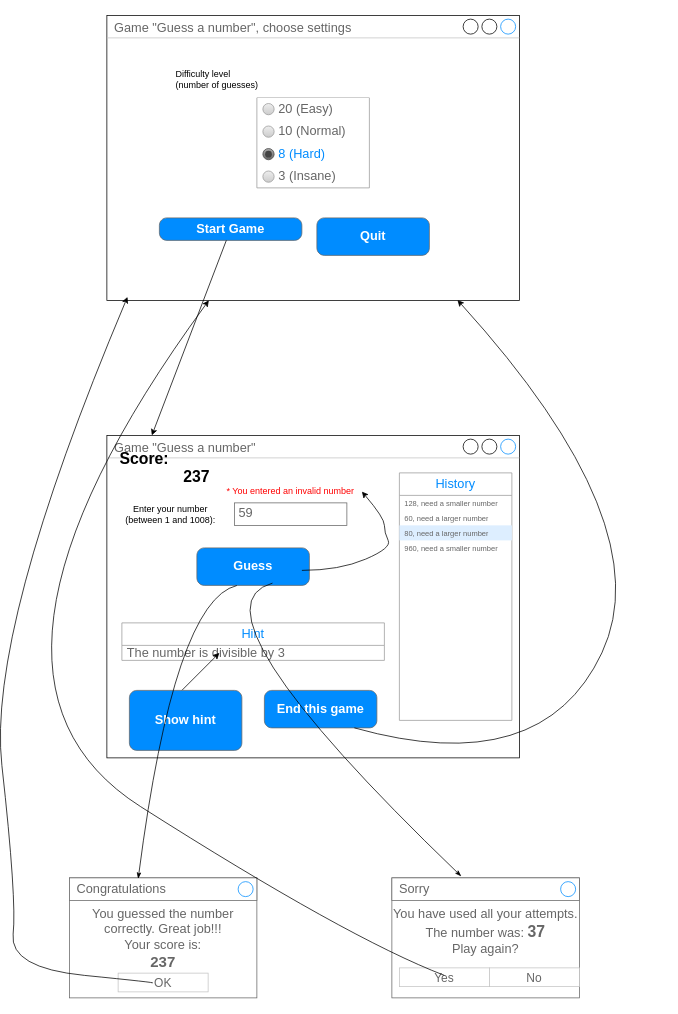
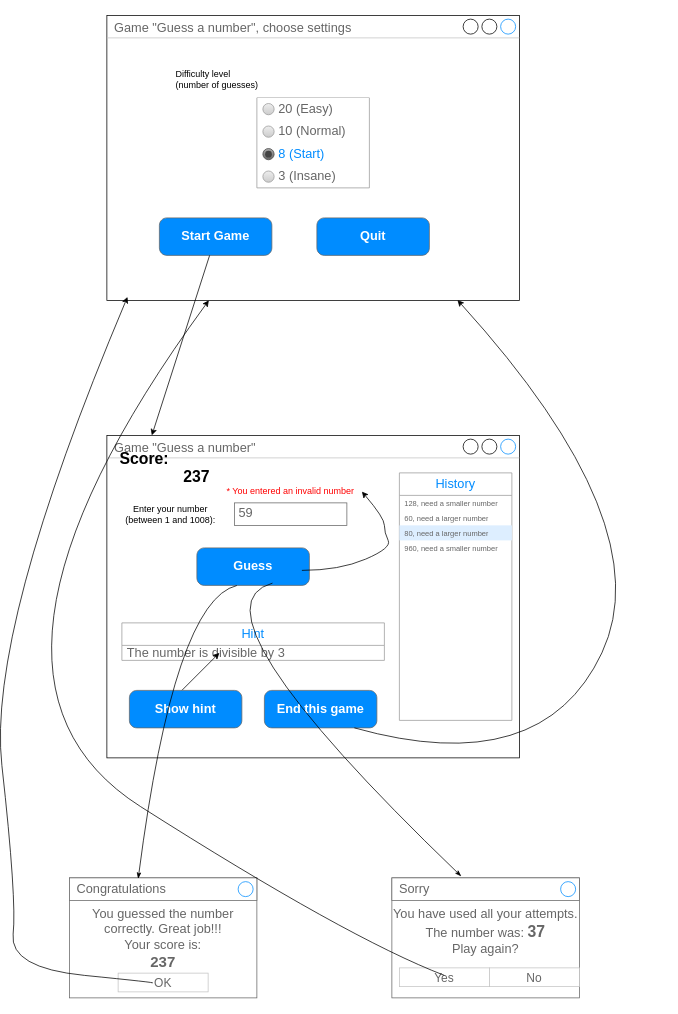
node "8 (Hard)": label "8 (Hard)" -> "8 (Start)"
node "Start Game": size 143x23 -> 113x38
node "Show hint": size 113x60 -> 113x38
